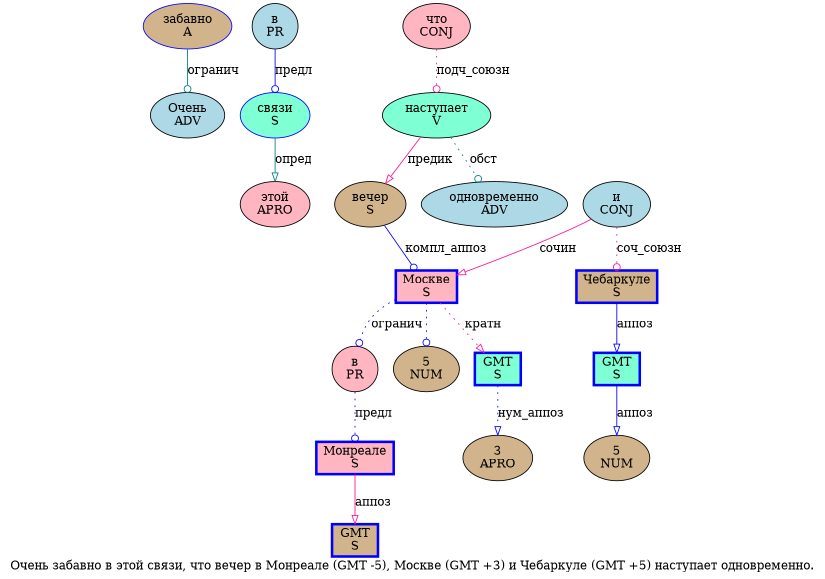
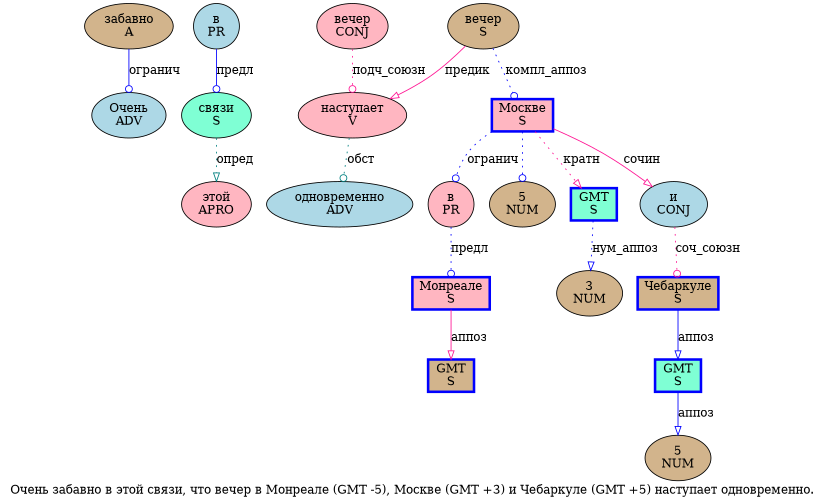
node "забавно A": color blue -> black
node "что CONJ": label "что CONJ" -> "вечер CONJ"
edge "забавно A" -> "Очень ADV": color teal -> blue
node "связи S": color blue -> black
node "наступает V": fillcolor aquamarine -> lightpink
edge "связи S" -> "этой APRO": style solid -> dotted
edge "наступает V" -> "вечер S": reversed
edge "вечер S" -> "Москве S": style solid -> dotted
edge "и CONJ" -> "Москве S": reversed
node "3 APRO": label "3 APRO" -> "3 NUM"
